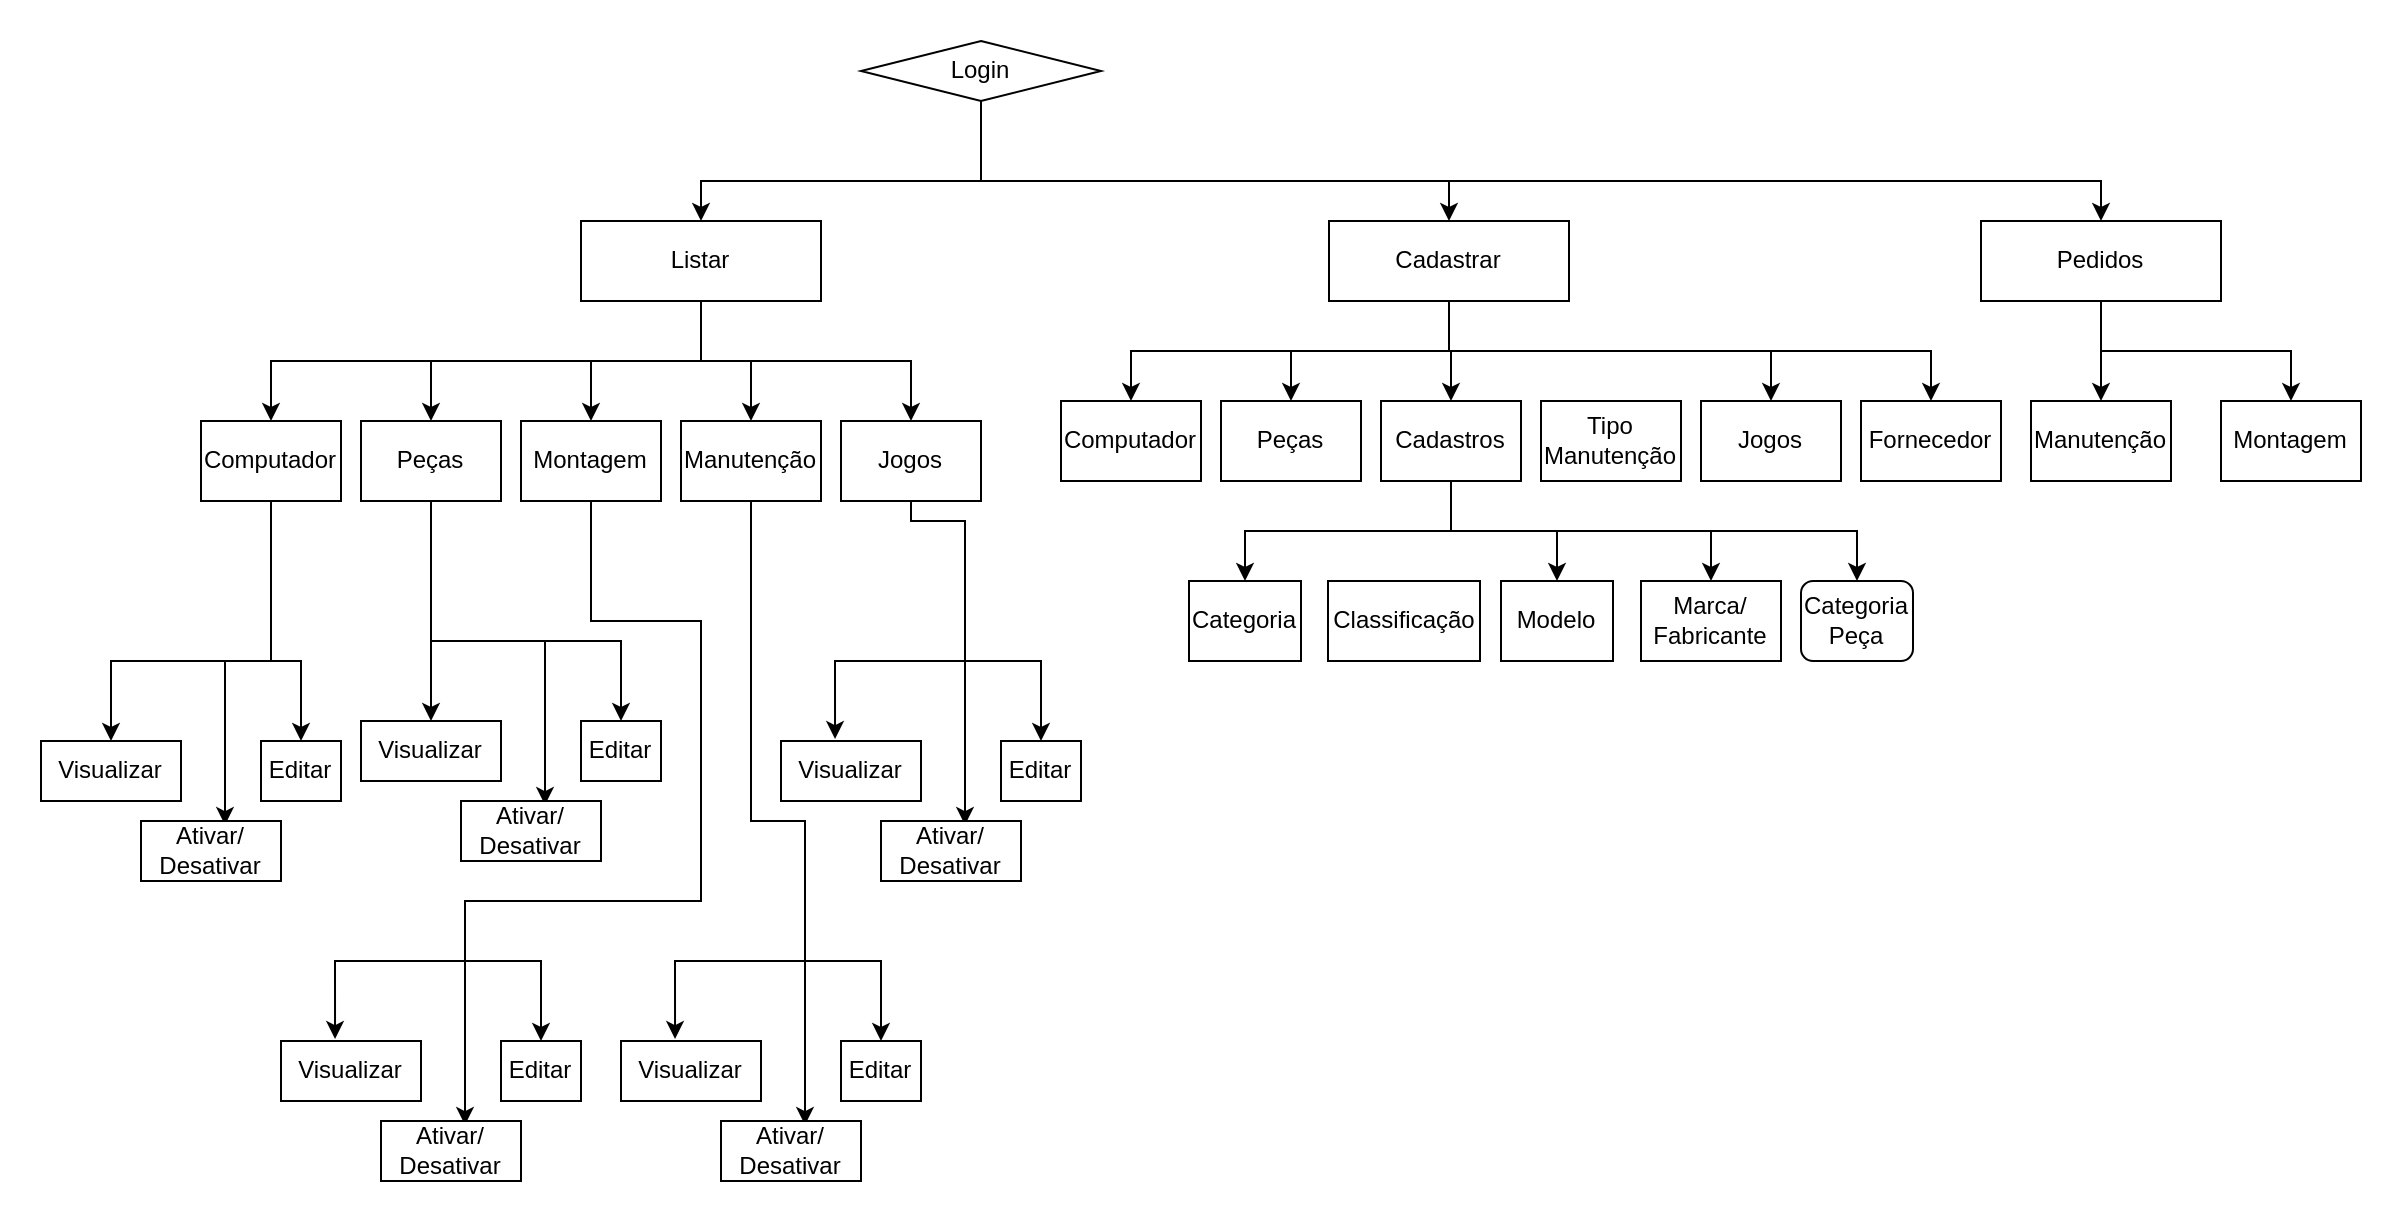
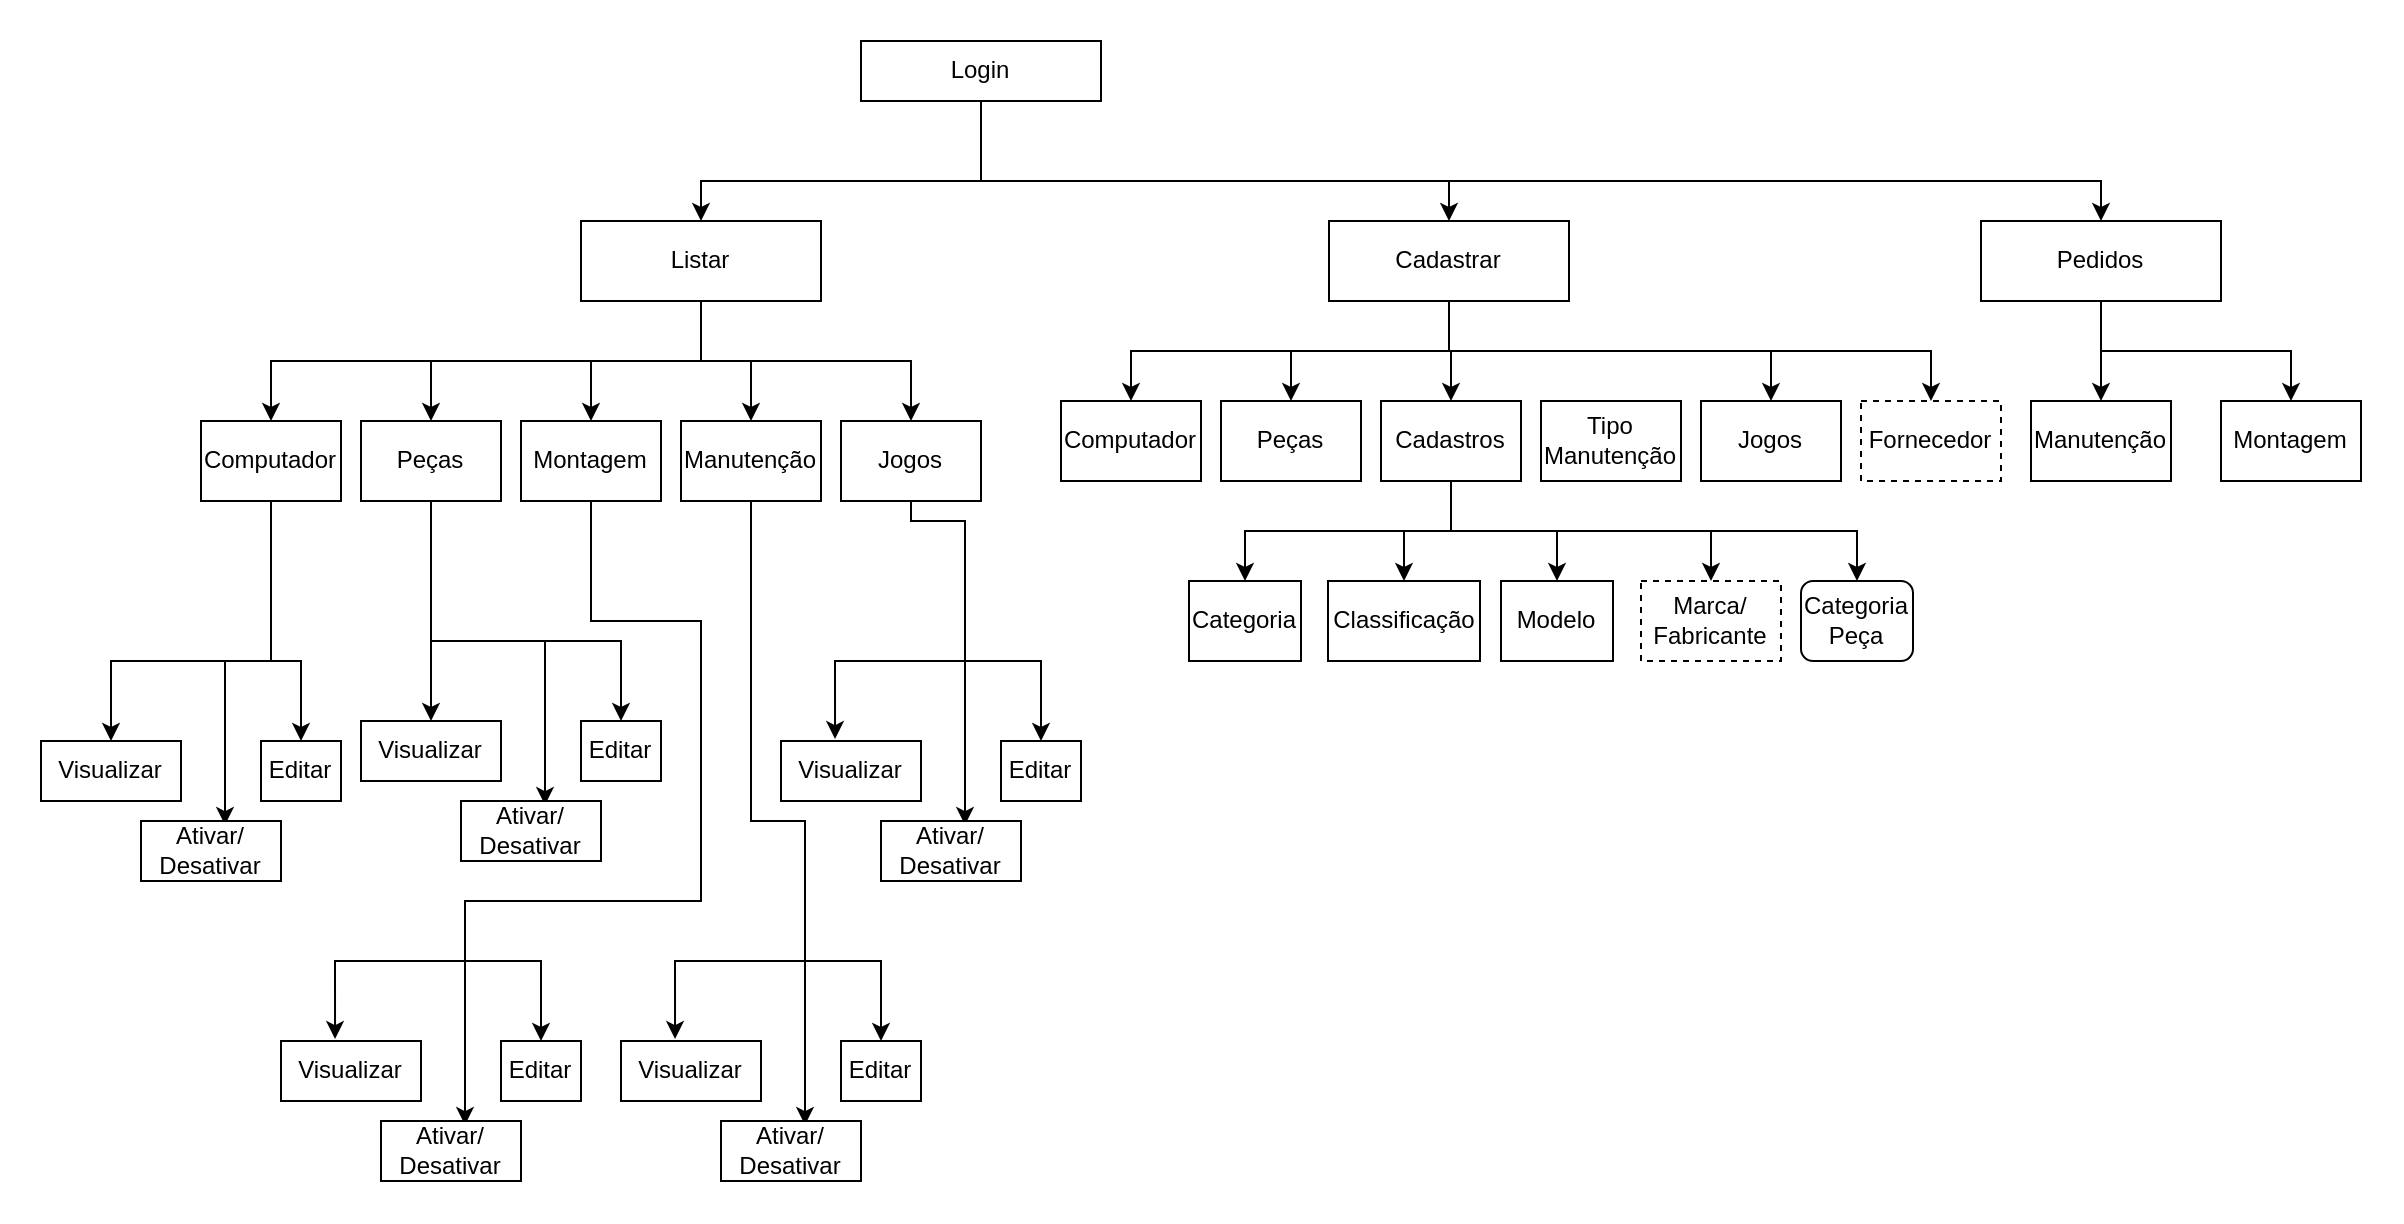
node "Login": shape diamond -> rectangle
node "Fornecedor": style solid -> dashed
edge "Cadastros" -> "Classificação": added
node "Marca/ Fabricante": style solid -> dashed
